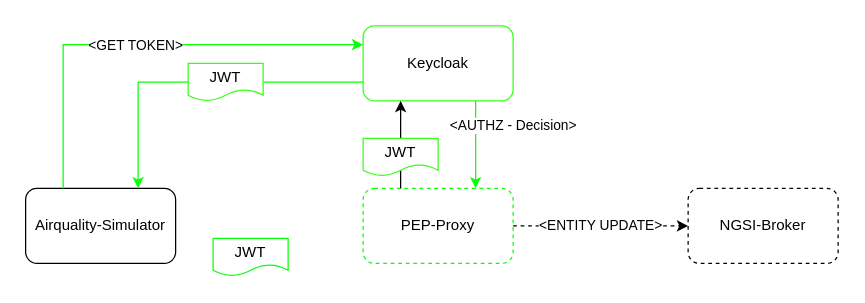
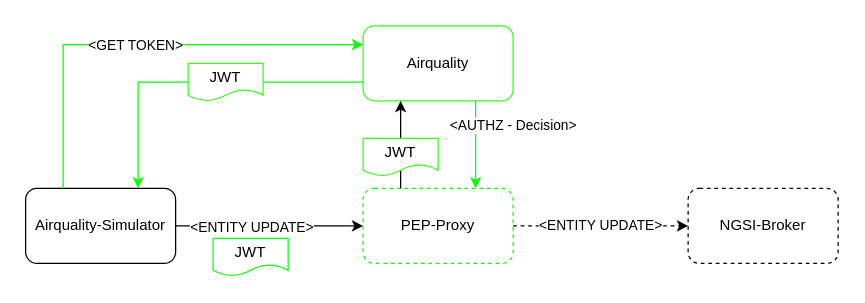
node "Keycloak": label "Keycloak" -> "Airquality"
edge "Airquality-Simulator" -> "PEP-Proxy": added, label "<ENTITY UPDATE>"
